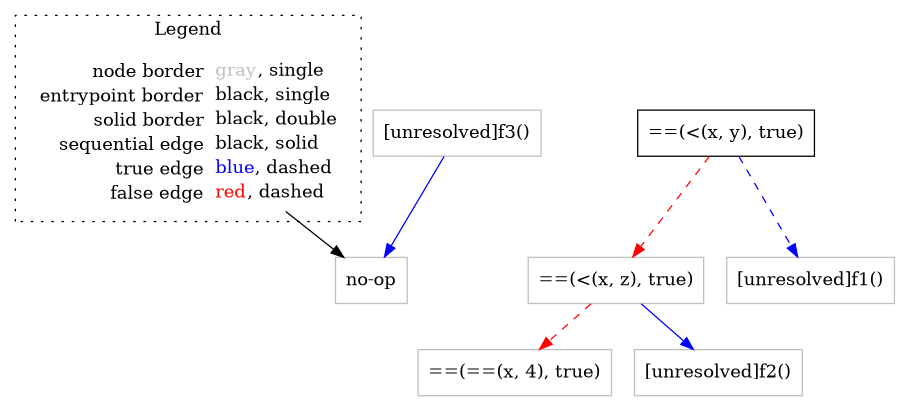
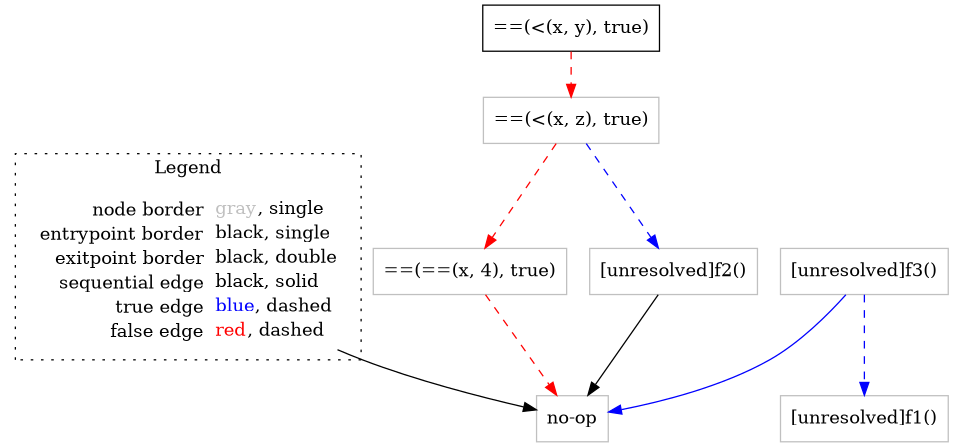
node "node border": text "solid border" -> "exitpoint border"
edge "==(<(x, y), true)" -> "[unresolved]f1()": now "[unresolved]f3()" -> "[unresolved]f1()"
edge "==(<(x, z), true)" -> "[unresolved]f2()": style solid -> dashed
edge "==(==(x, 4), true)" -> "no-op": added
edge "[unresolved]f2()" -> "no-op": added
